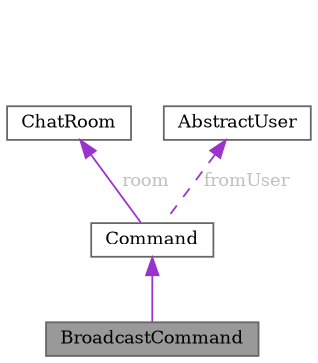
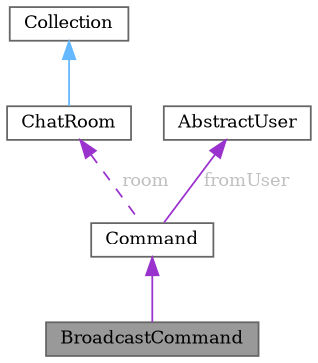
node "Collection": added
edge "Command" -> "ChatRoom": style solid -> dashed
edge "Command" -> "AbstractUser": style dashed -> solid
